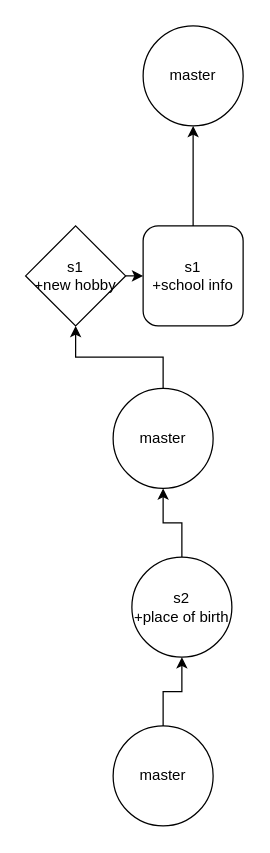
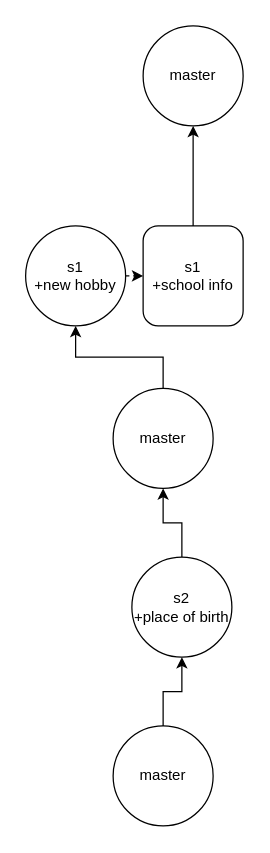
node "s1+new hobby": shape diamond -> ellipse
edge "s1+new hobby" -> "s1 +school info": style solid -> dashed
